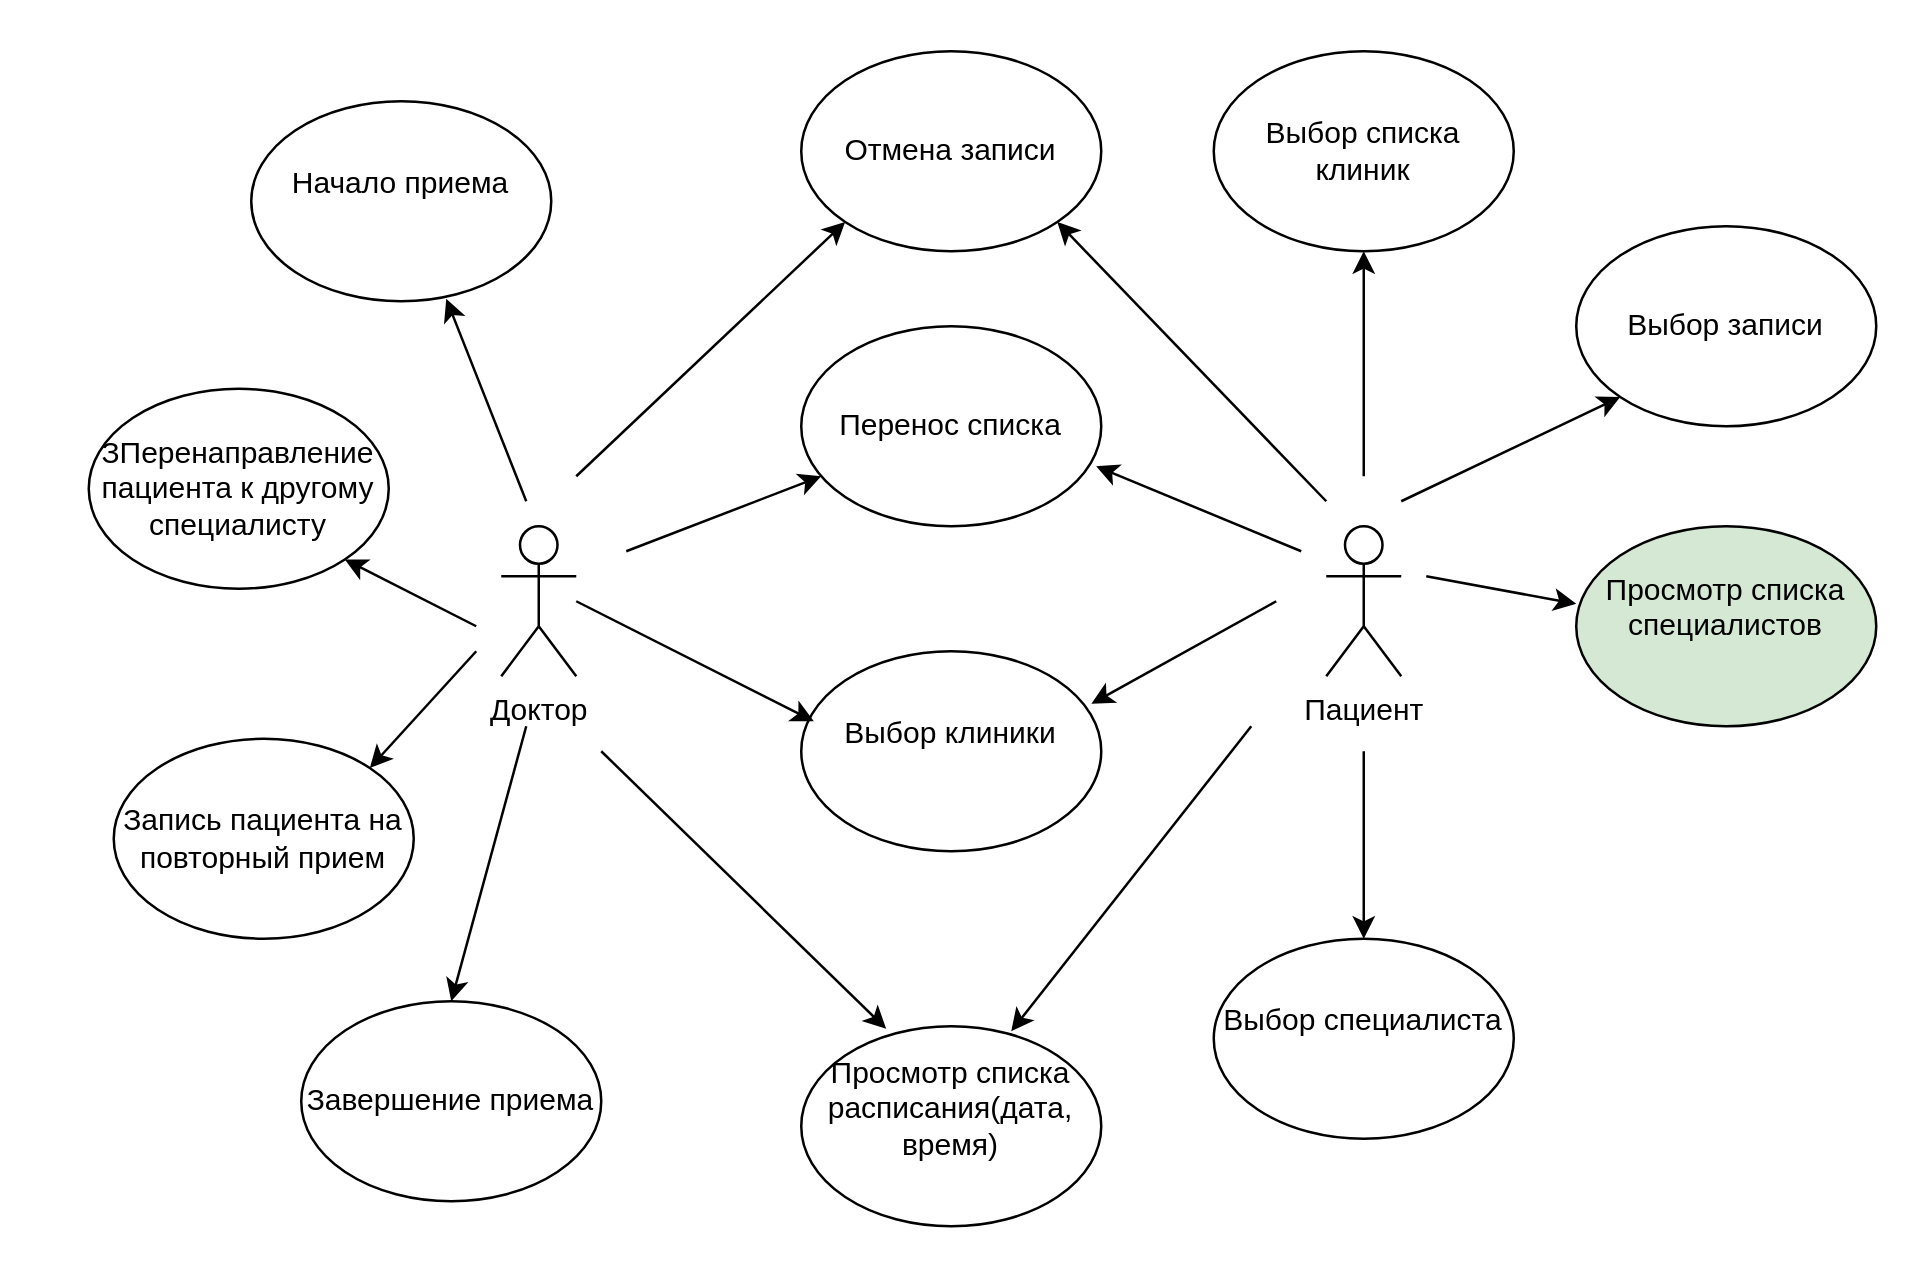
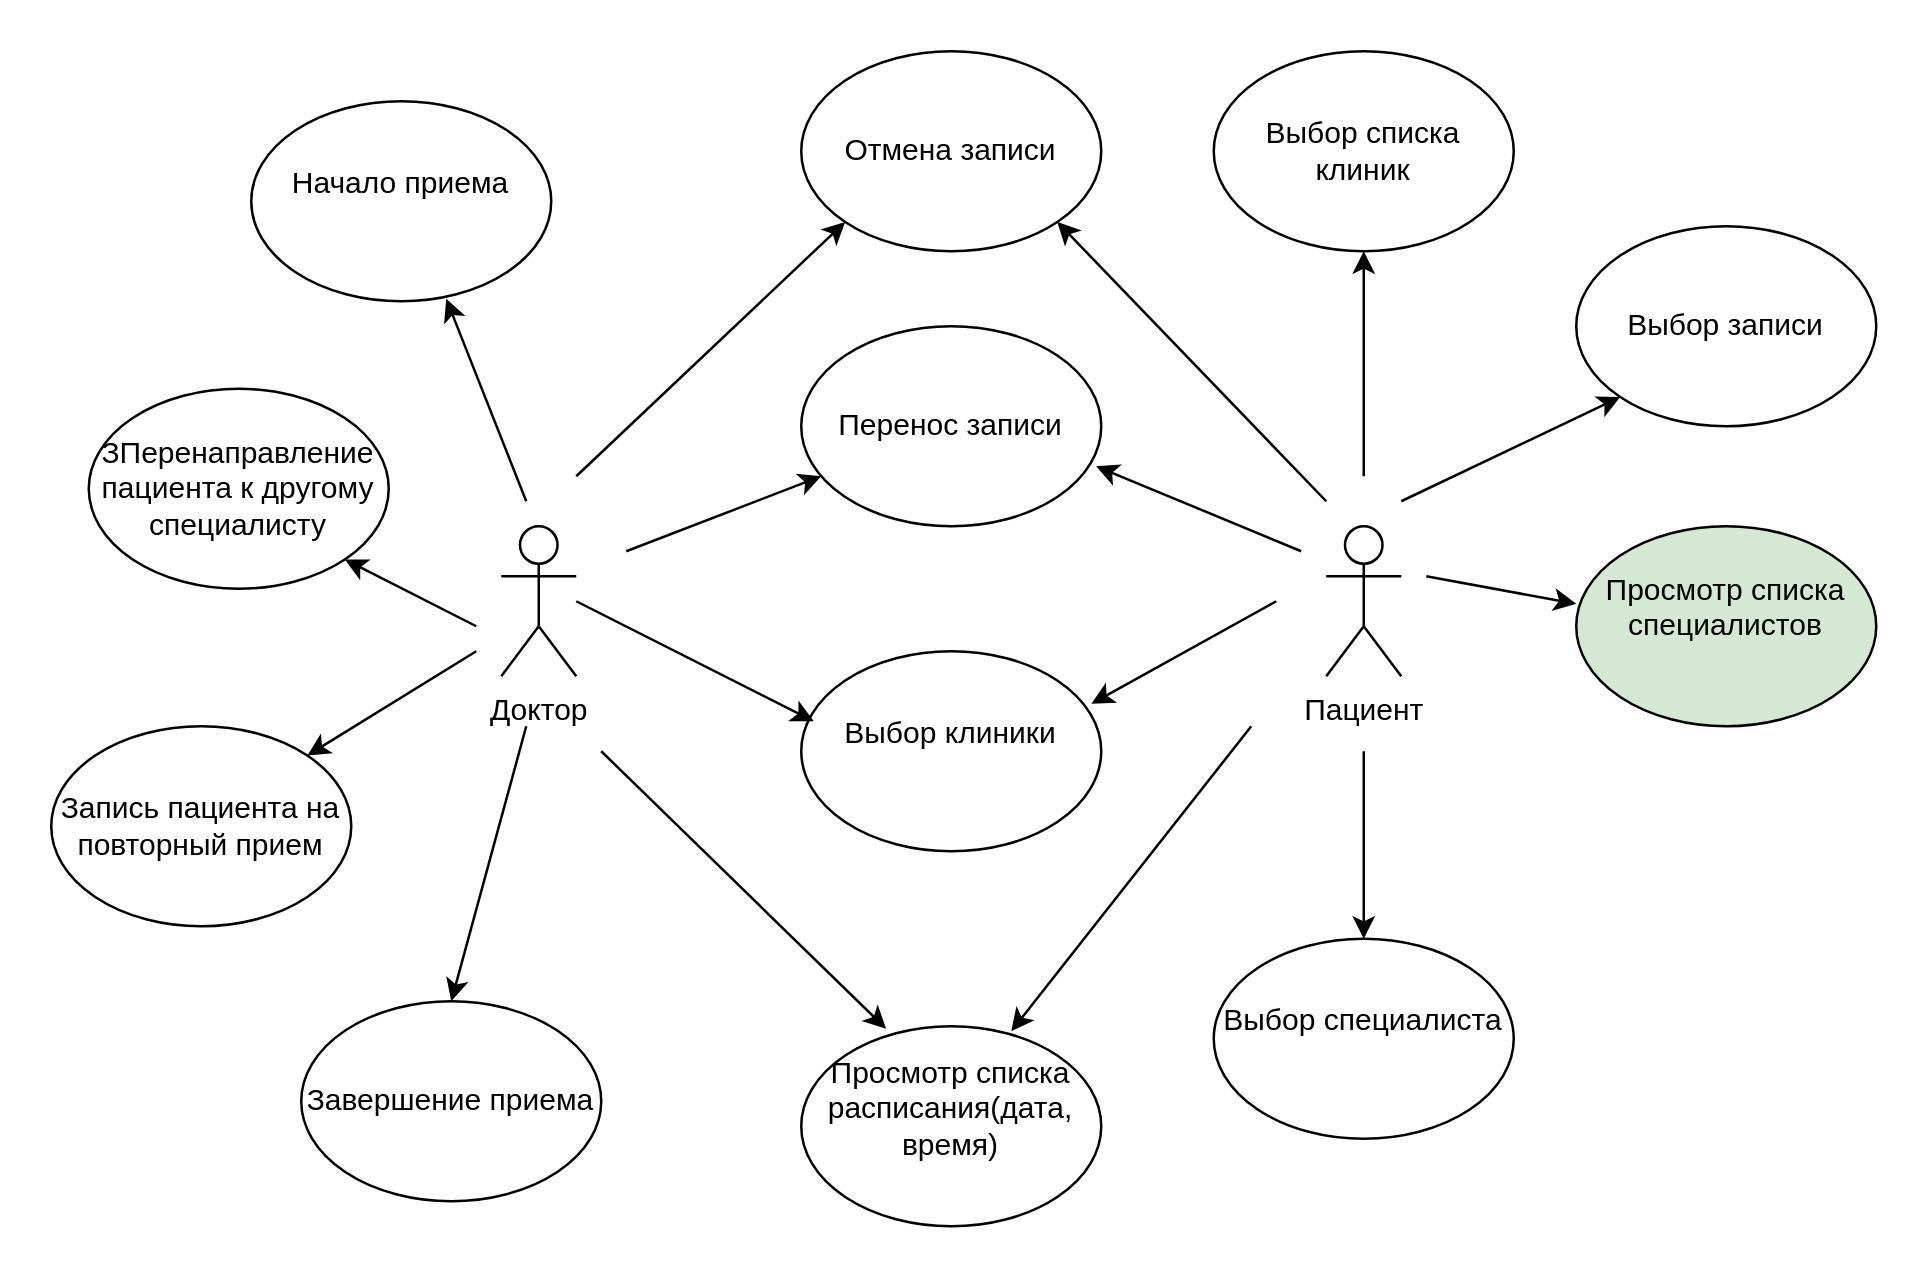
node "Перенос списка": label "Перенос списка" -> "Перенос записи"
node "Запись пациента на повторный прием": moved (264, 839) -> (201, 826)
